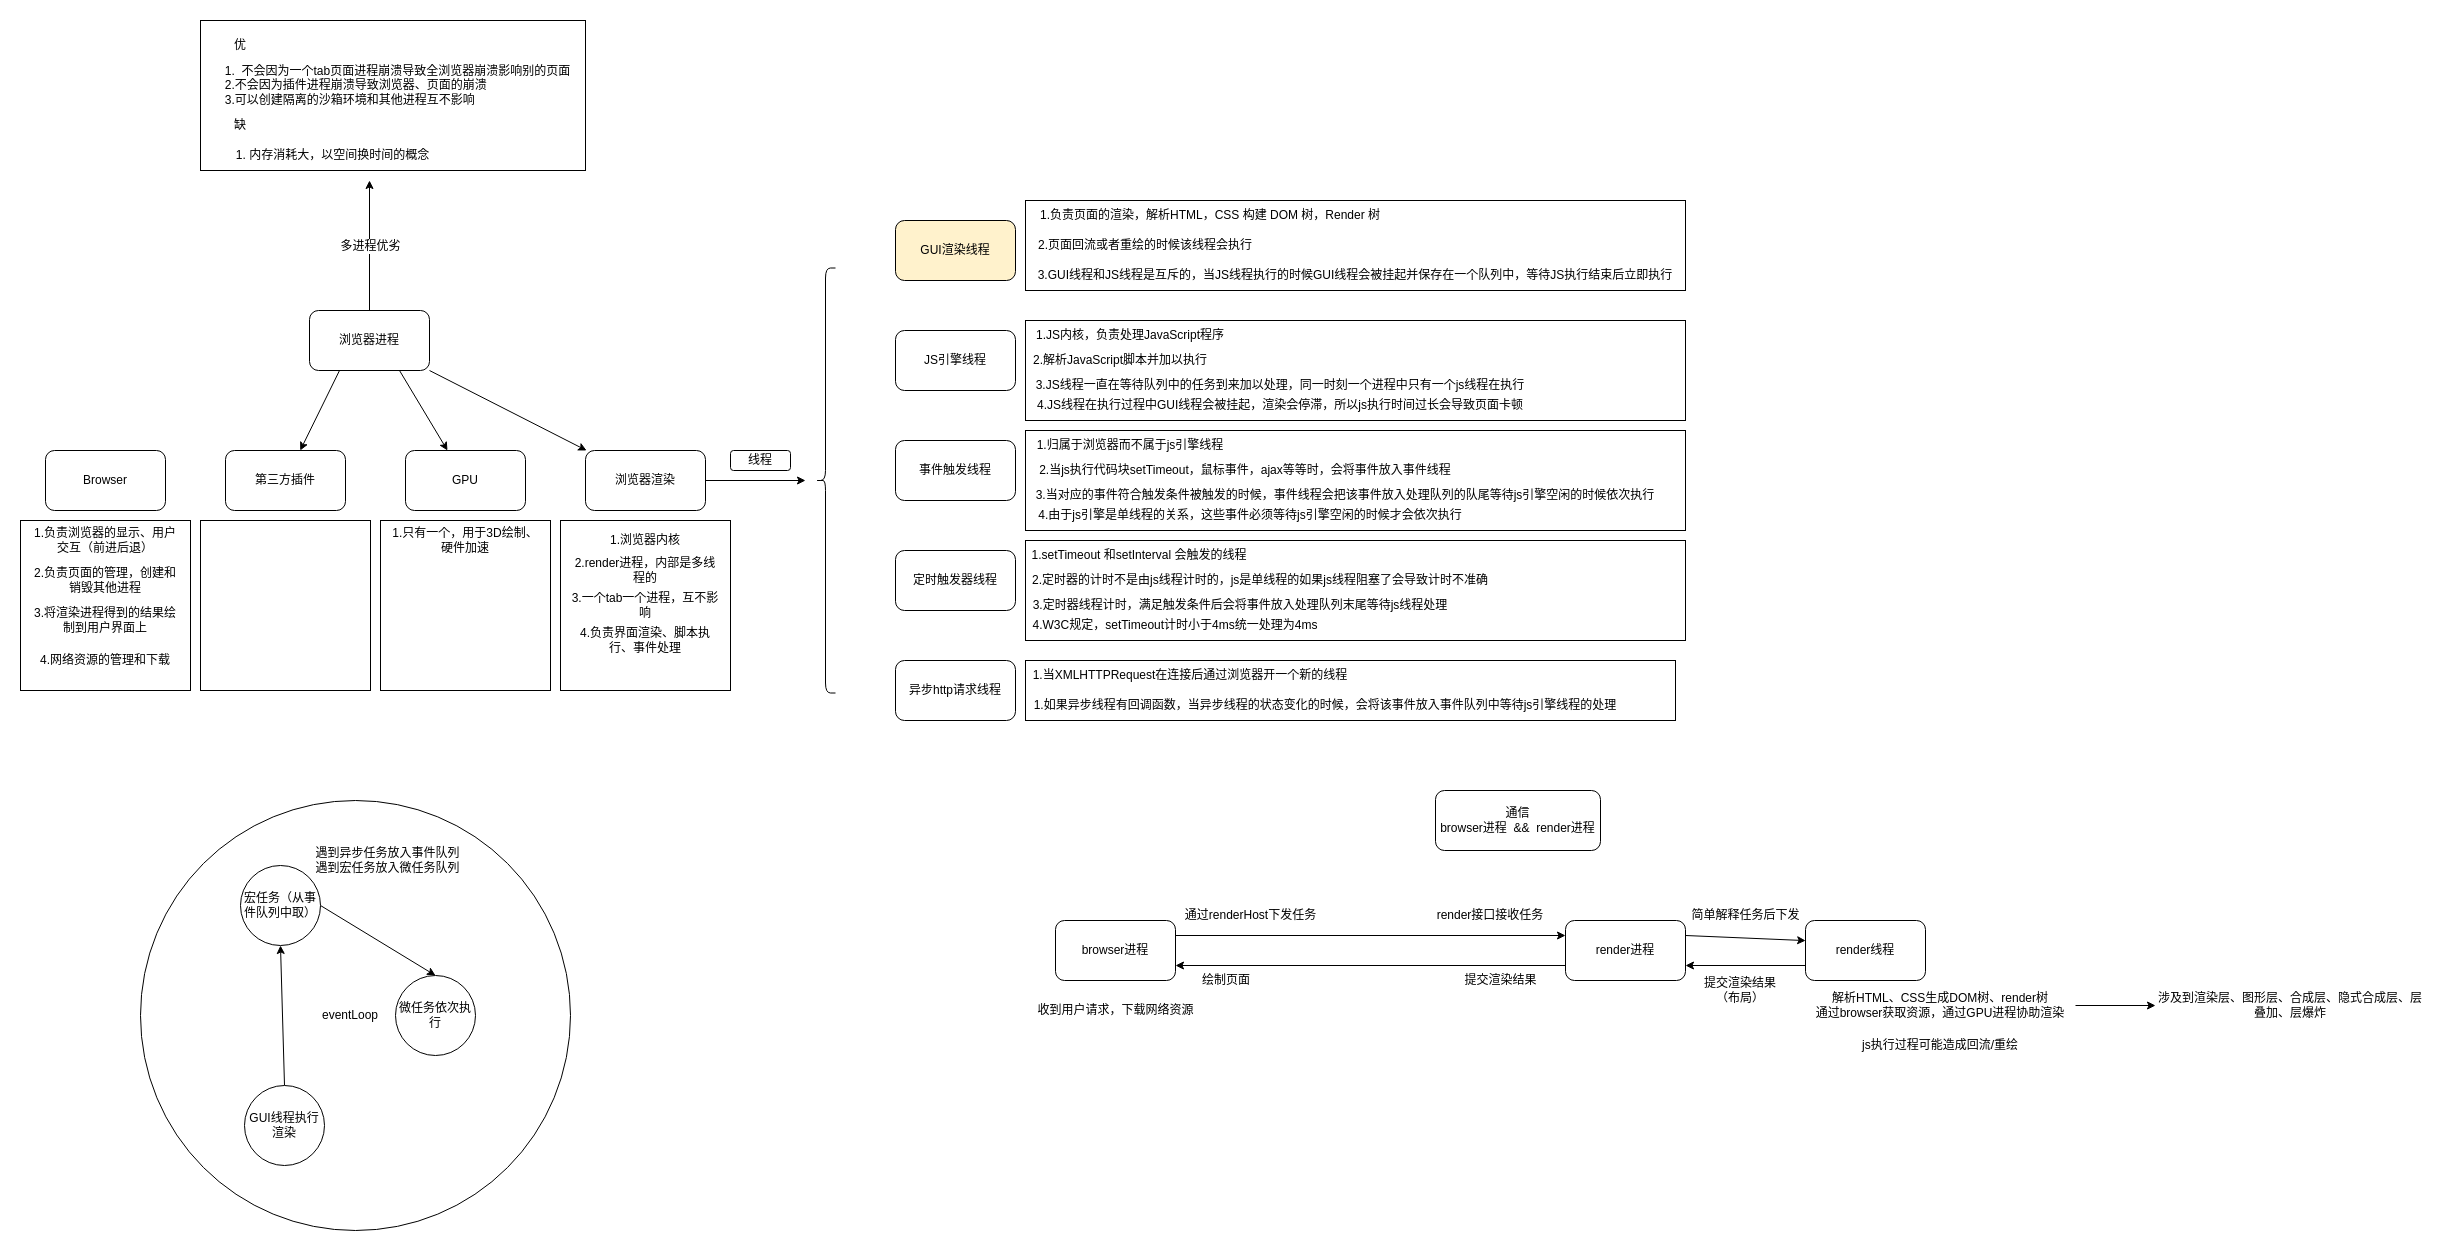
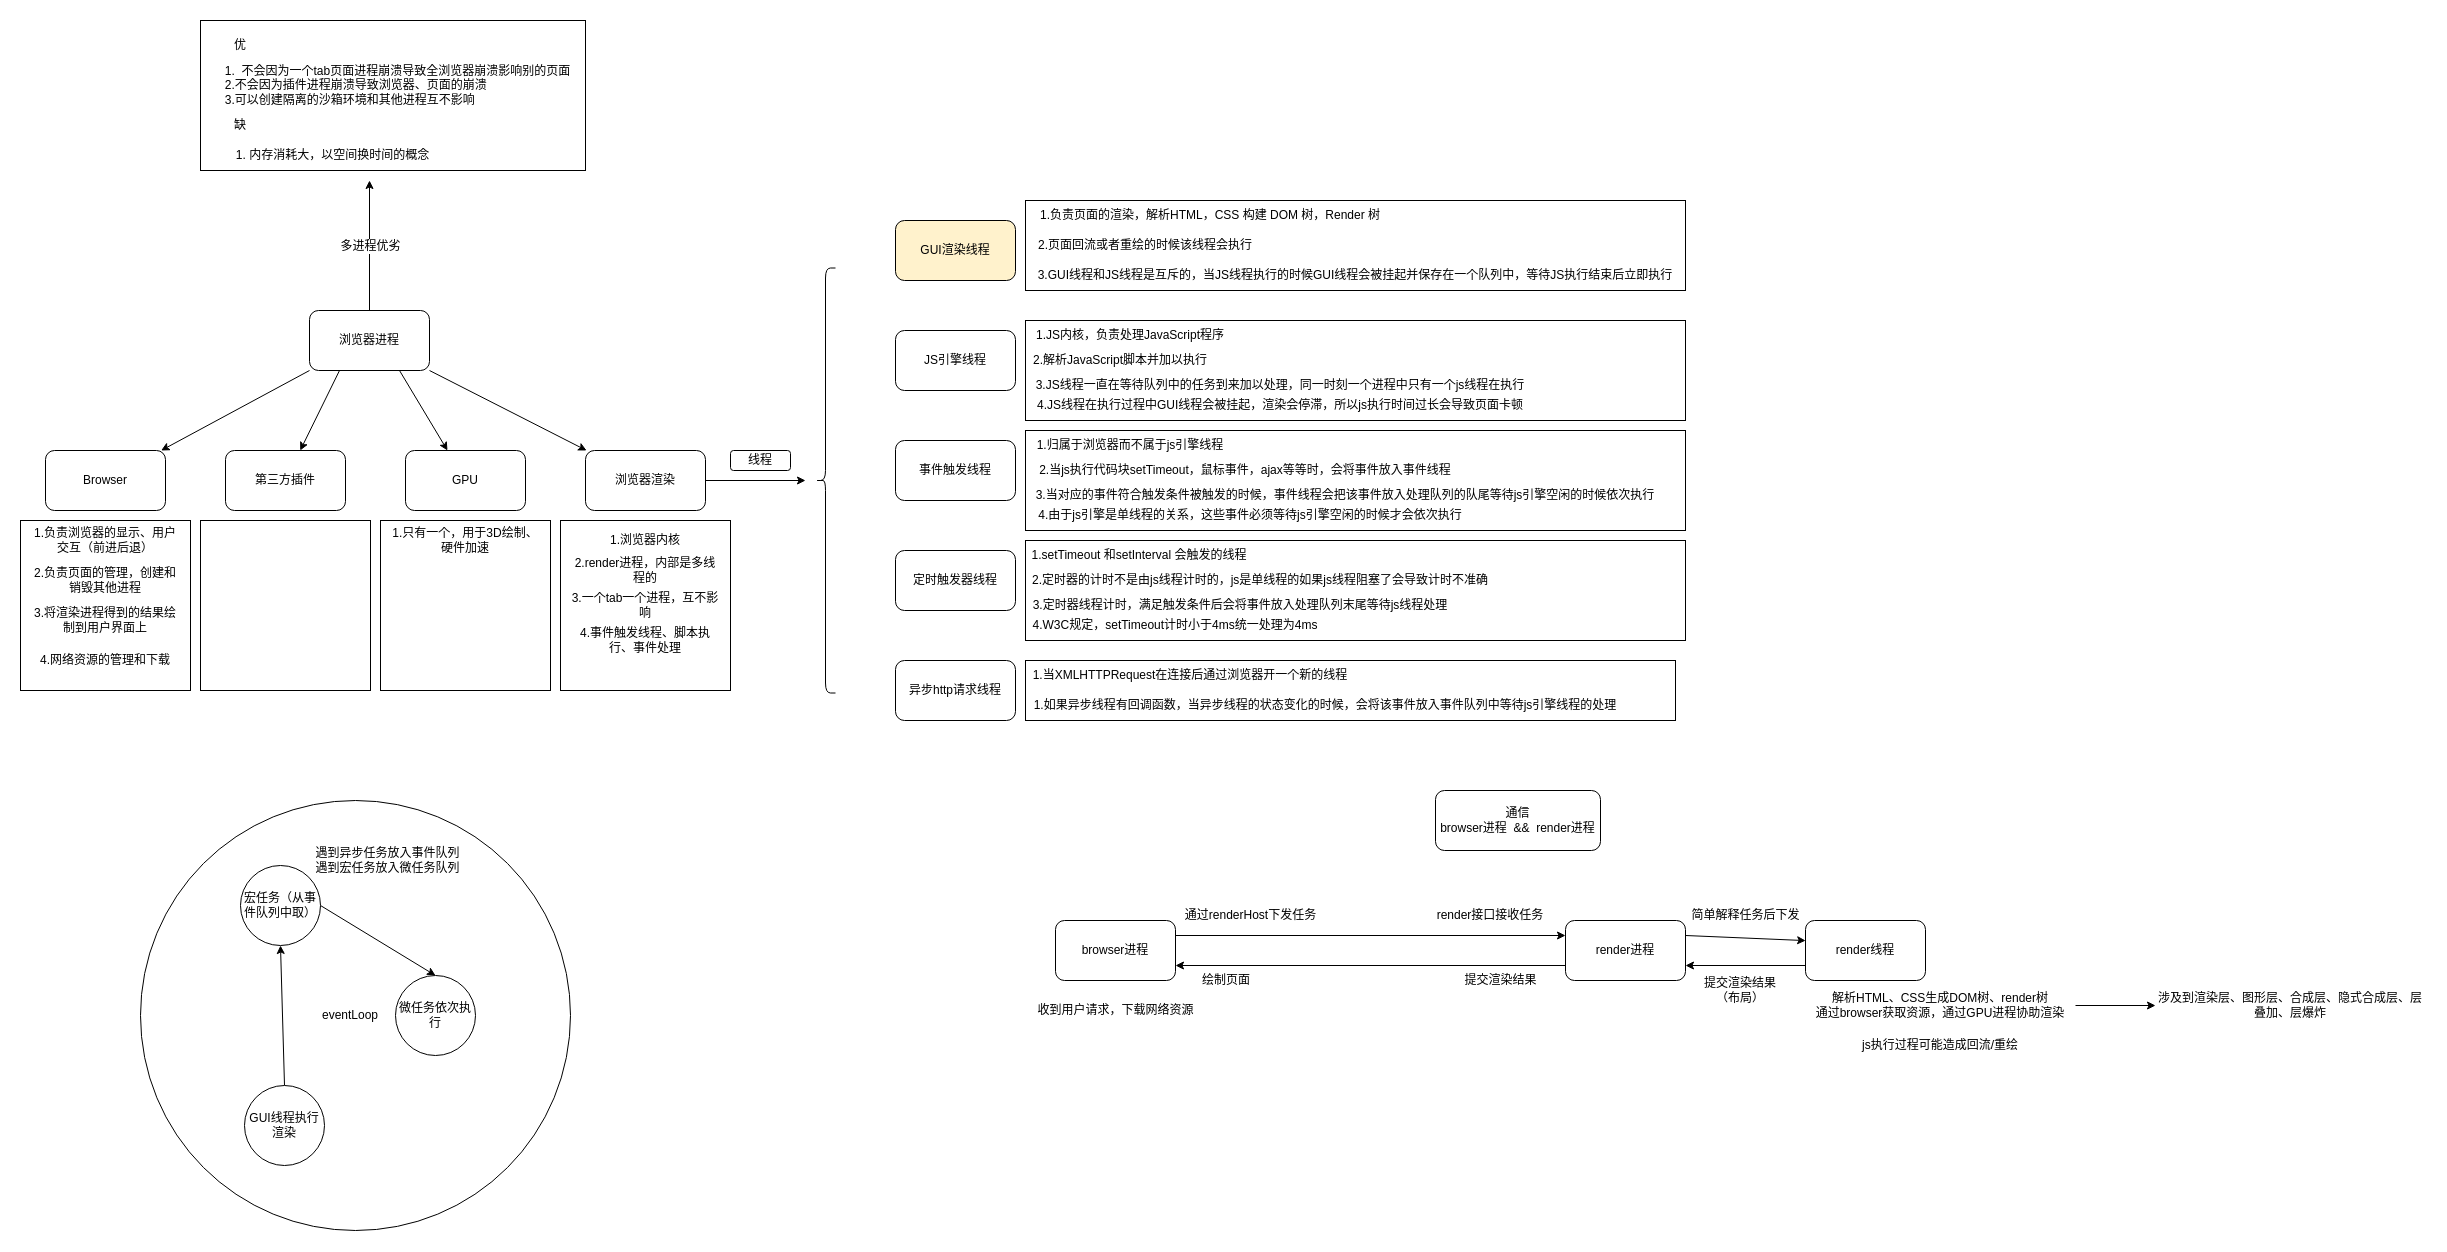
edge "浏览器进程" -> "Browser": added
node "4.负责界面渲染、脚本执行、事件处理": label "4.负责界面渲染、脚本执行、事件处理" -> "4.事件触发线程、脚本执行、事件处理"
